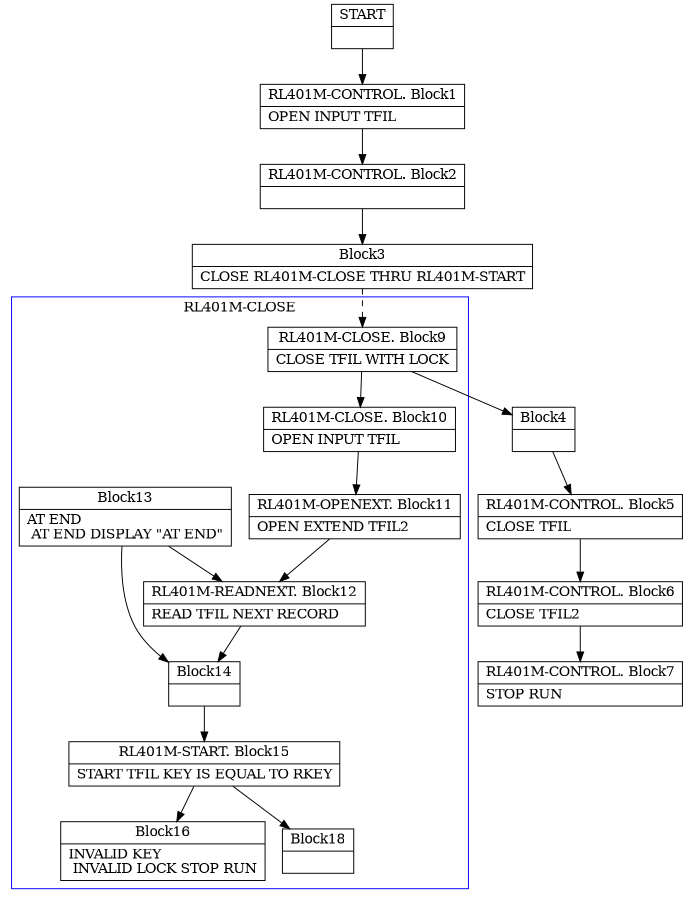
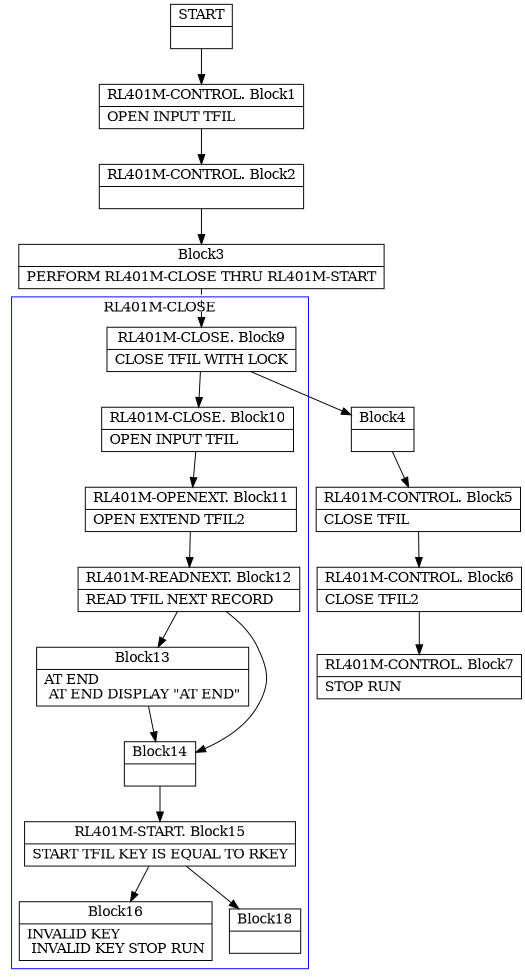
node "Block3": text "CLOSE RL401M-CLOSE THRU RL401M-START" -> "PERFORM RL401M-CLOSE THRU RL401M-START"
edge "Block13" -> "RL401M-READNEXT. Block12": reversed
node "Block16": text "INVALID LOCK STOP RUN" -> "INVALID KEY STOP RUN"
